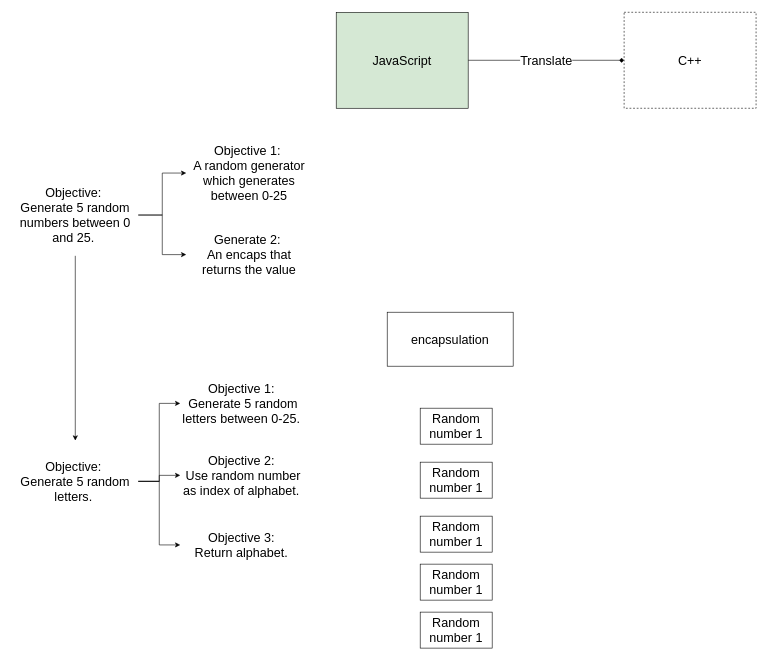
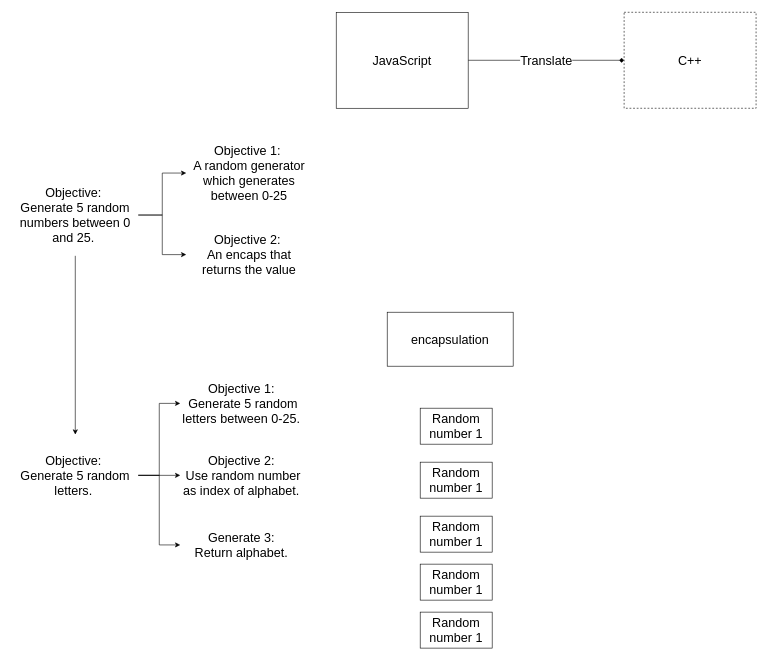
node "JavaScript": fillcolor #d5e8d4 -> #ffffff
node "Generate 2: An encaps that returns the value": label "Generate 2: An encaps that returns the value" -> "Objective 2: An encaps that returns the value"
node "Objective: Generate 5 random letters.": moved (75, 482) -> (75, 476)
node "Objective 3: Return alphabet.": label "Objective 3: Return alphabet." -> "Generate 3: Return alphabet."
